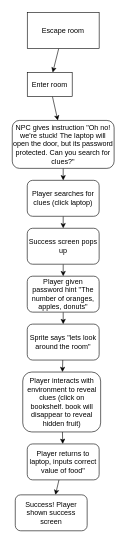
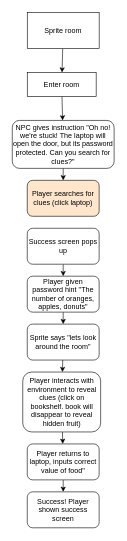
node "Escape room": label "Escape room" -> "Sprite room"
node "Enter room": size 45x24 -> 69x24
node "Player searches for clues (click laptop)": fillcolor #ffffff -> #ffe6cc
edge "Player searches for clues (click laptop)" -> "Success screen pops up": removed
node "Success! Player shown success screen": moved (51, 513) -> (63, 510)
